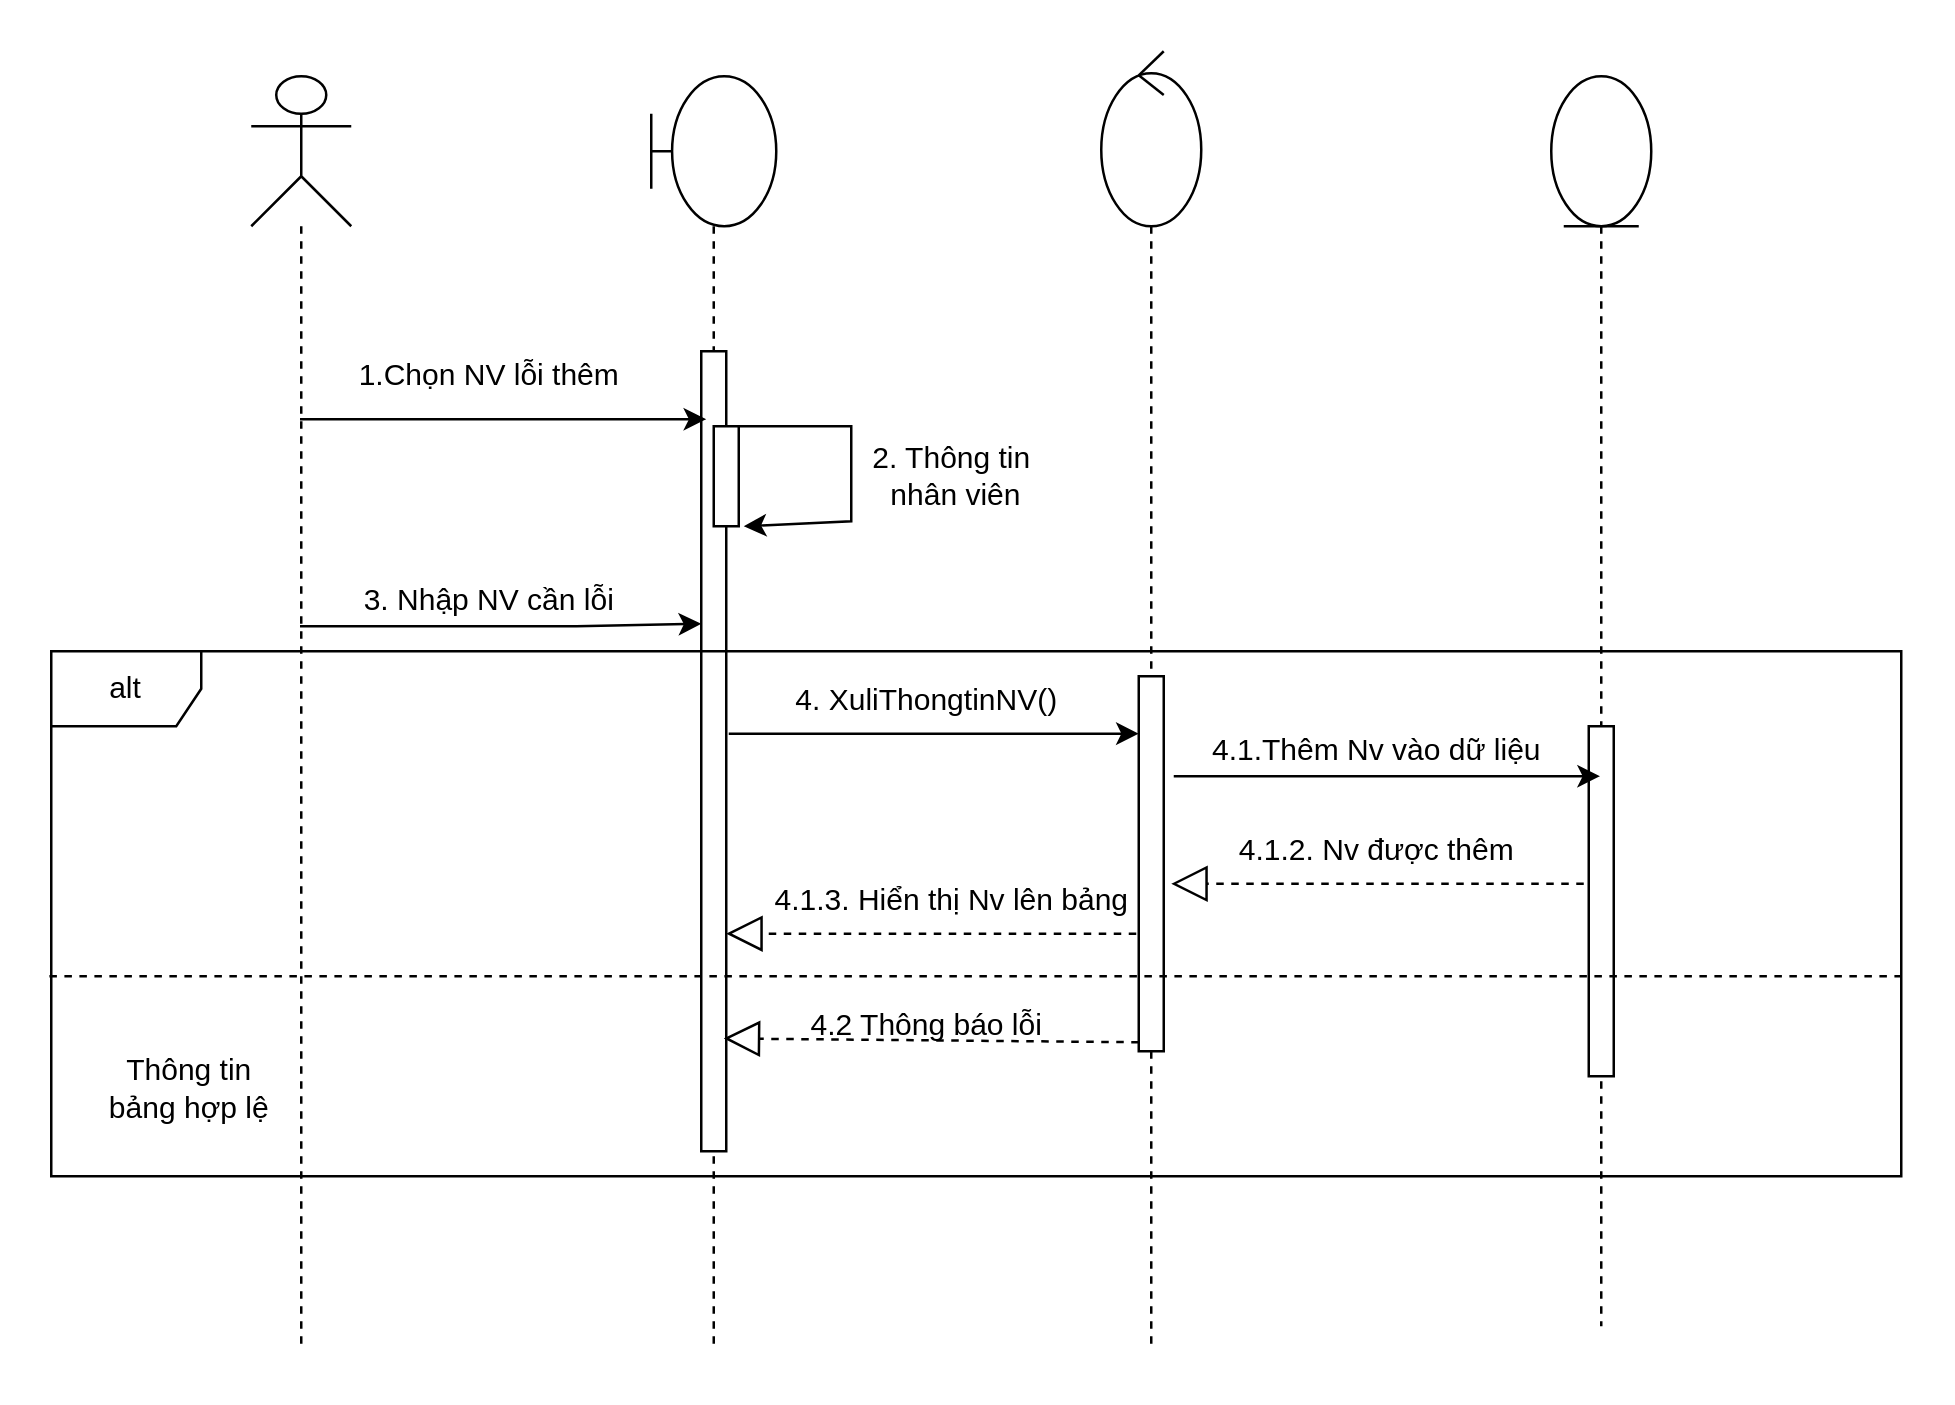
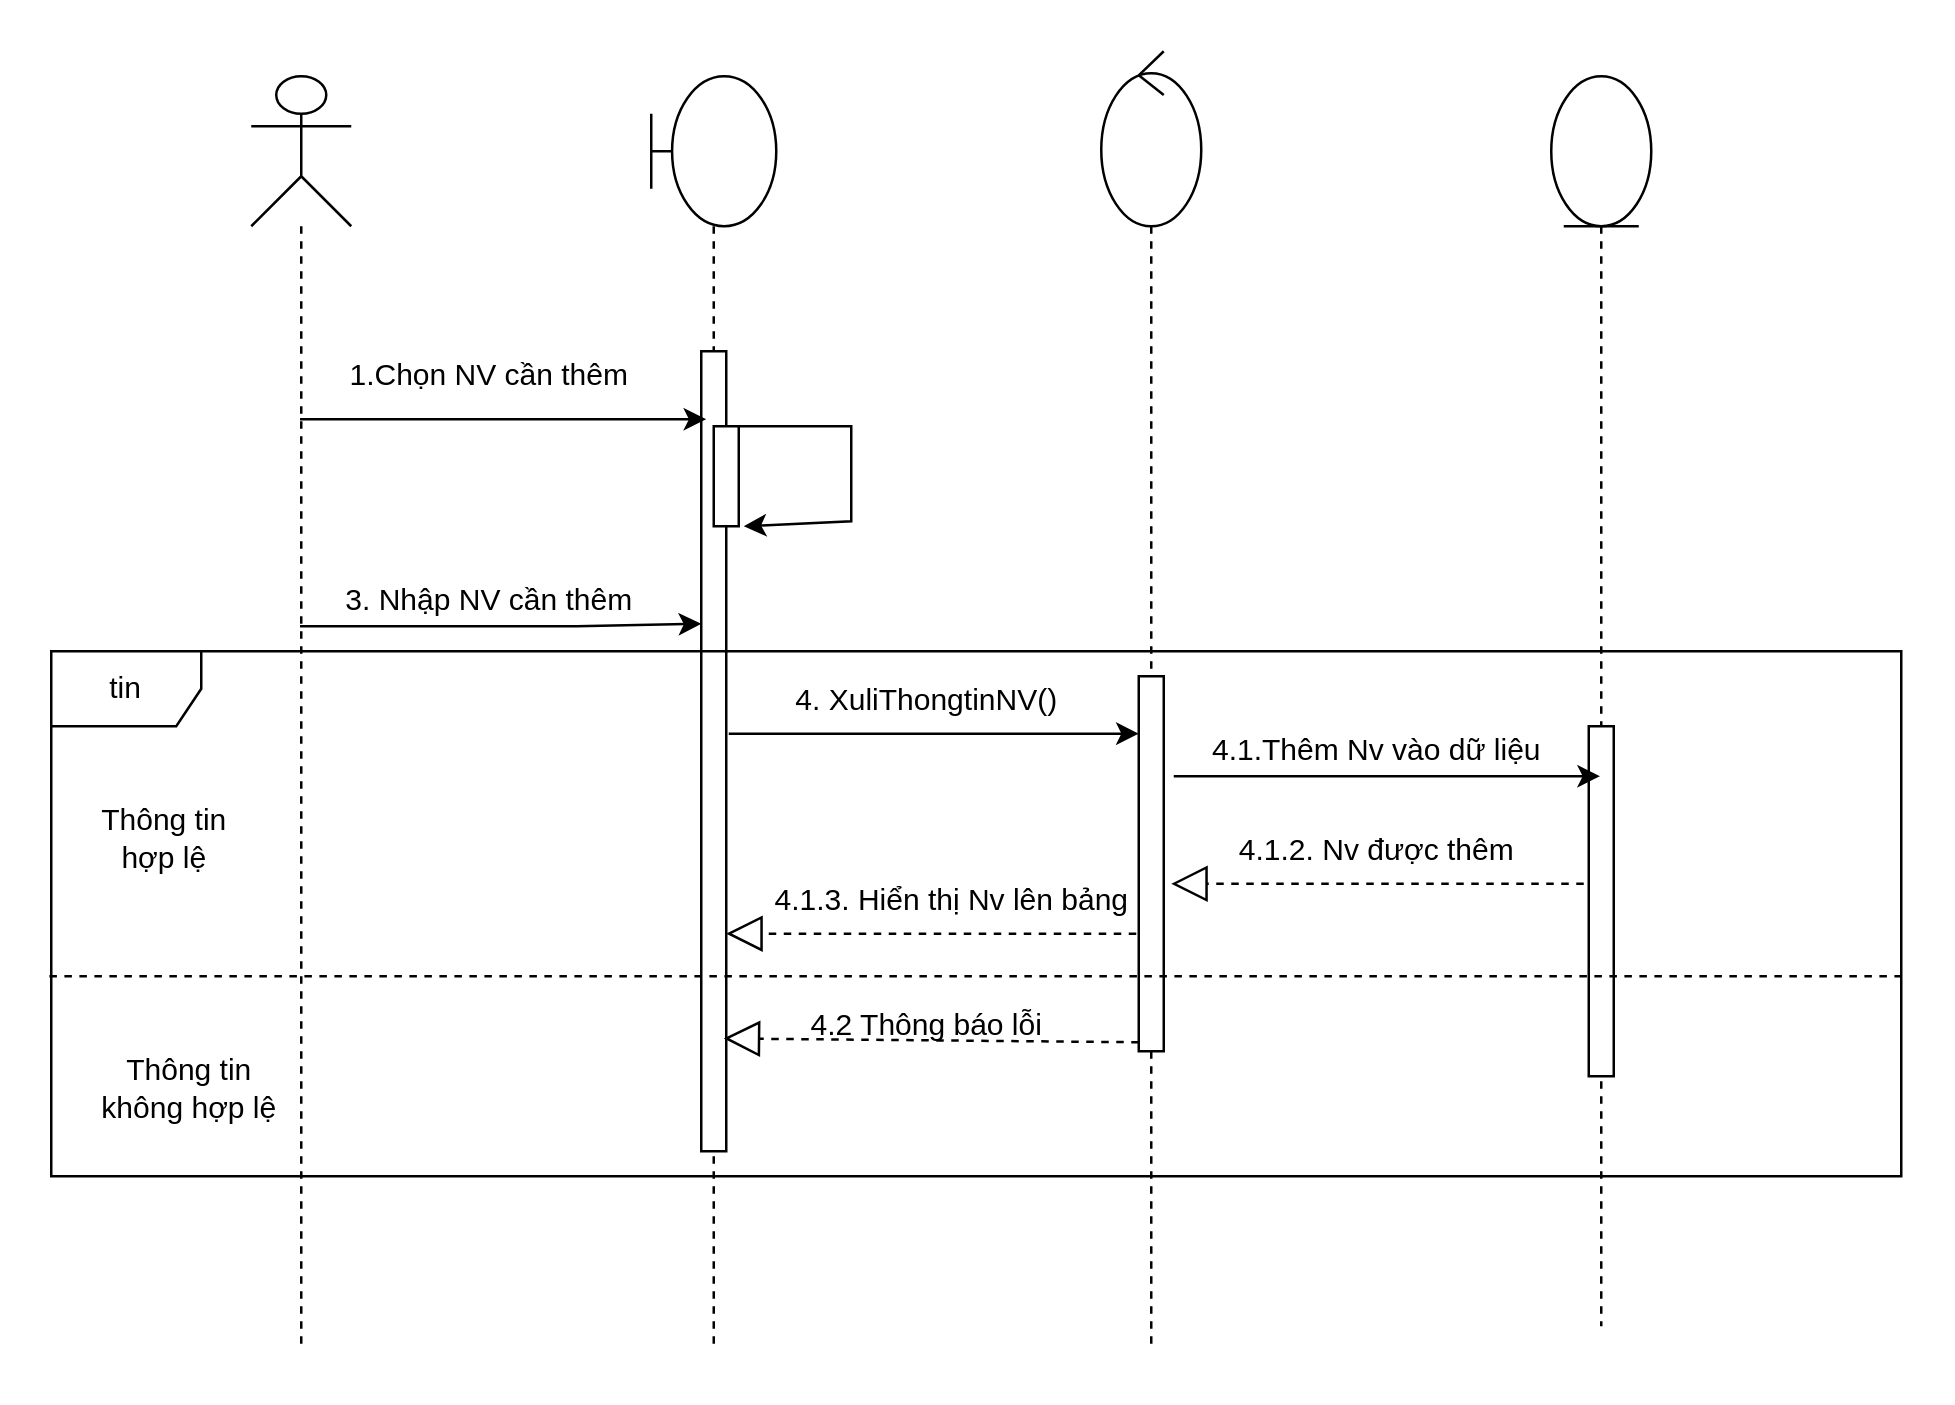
node "1.Chọn NV lỗi thêm": label "1.Chọn NV lỗi thêm" -> "1.Chọn NV cần thêm"
node "2. Thông tin nhân viên": removed
node "3. Nhập NV cần lỗi": label "3. Nhập NV cần lỗi" -> "3. Nhập NV cần thêm"
node "alt": label "alt" -> "tin"
node "Thông tin hợp lệ": added
node "Thông tin bảng hợp lệ": label "Thông tin bảng hợp lệ" -> "Thông tin không hợp lệ"
